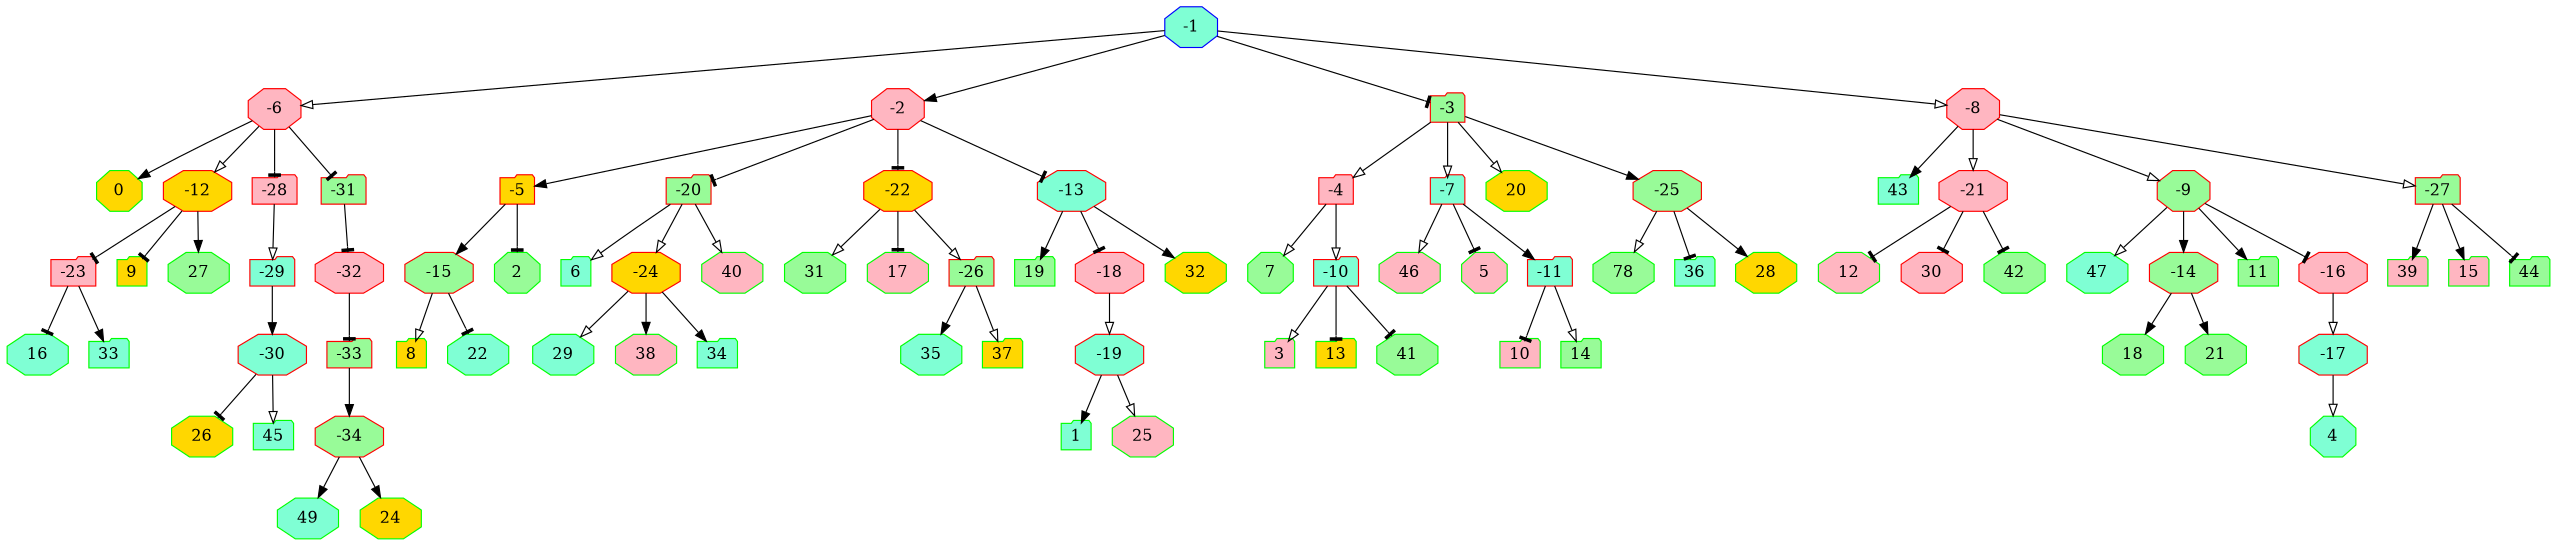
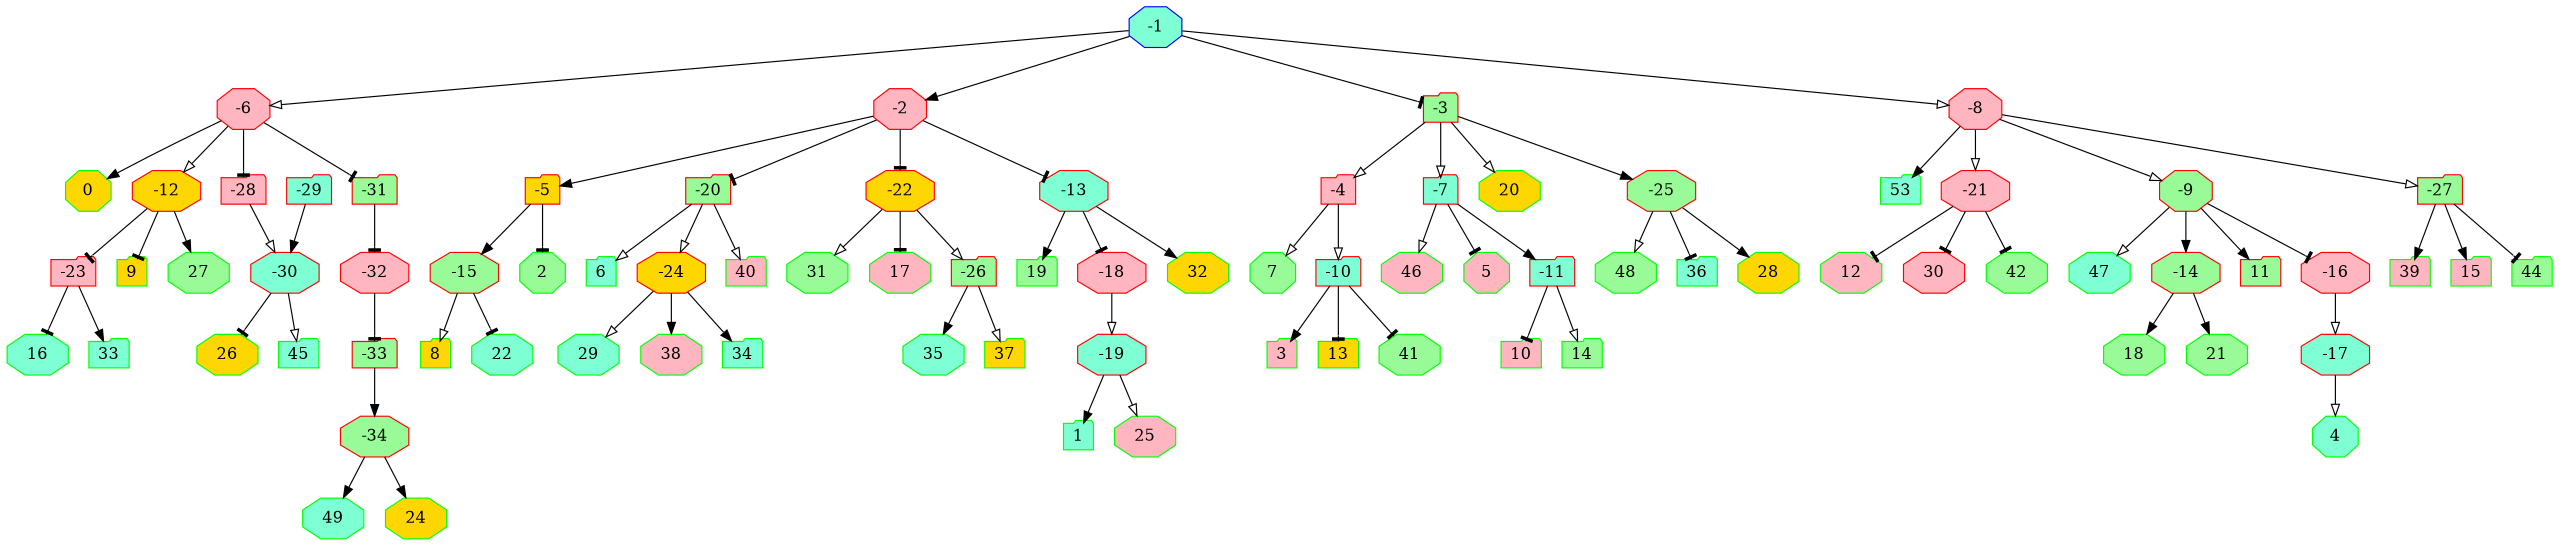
node "43": label "43" -> "53"
edge "-28" -> "-29": now "-28" -> "-30"
node "40": shape octagon -> folder
node "78": label "78" -> "48"
node "11": color green -> red
edge "-10" -> "3": arrowhead onormal -> normal
